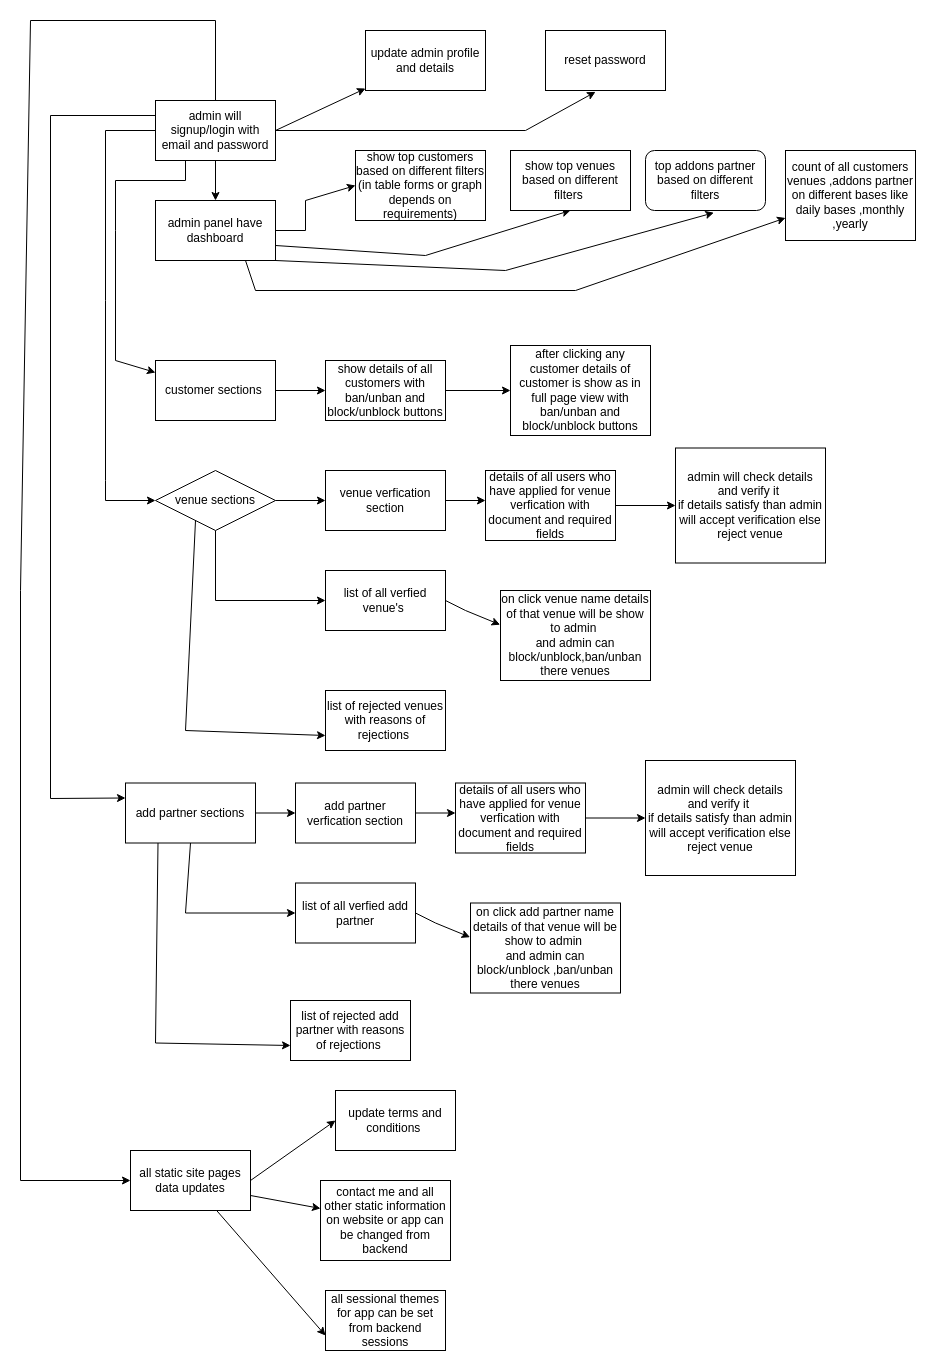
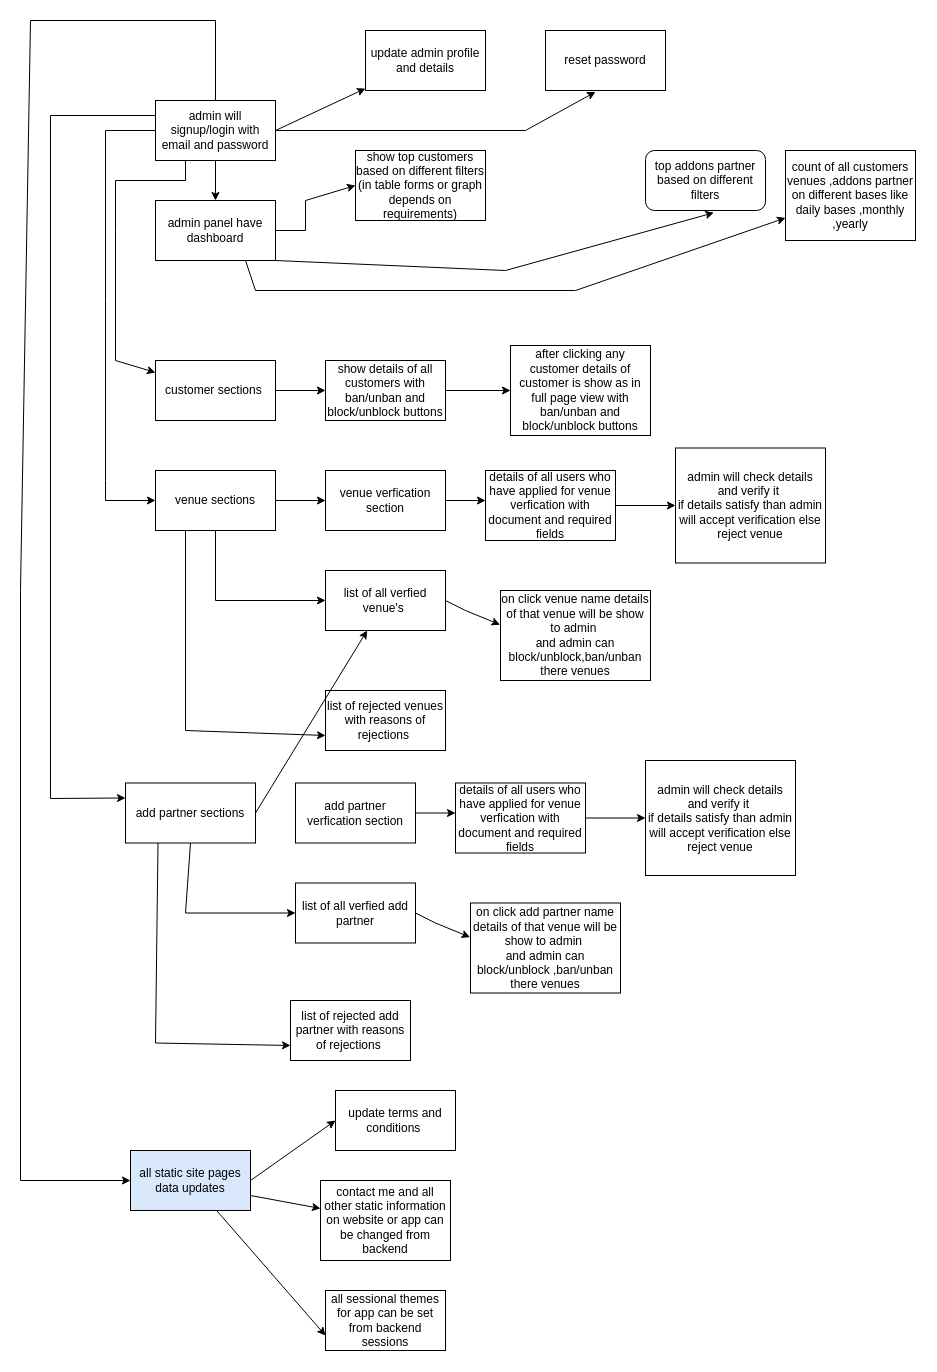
node "show top venues based on different filters": removed
edge "admin panel have dashboard" -> "show top venues based on different filters": removed
node "venue sections": shape diamond -> rectangle
edge "add partner sections" -> "add partner verfication section": now "add partner sections" -> "list of all verfied venue's"
node "all static site pages data updates": fillcolor #ffffff -> #dae8fc
